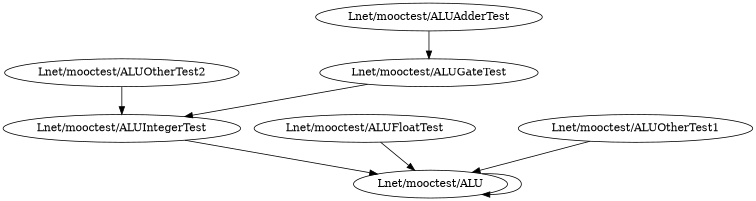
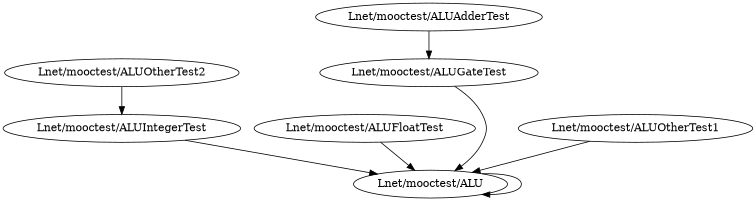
edge "Lnet/mooctest/ALUGateTest" -> "Lnet/mooctest/ALUIntegerTest": now "Lnet/mooctest/ALUGateTest" -> "Lnet/mooctest/ALU"
